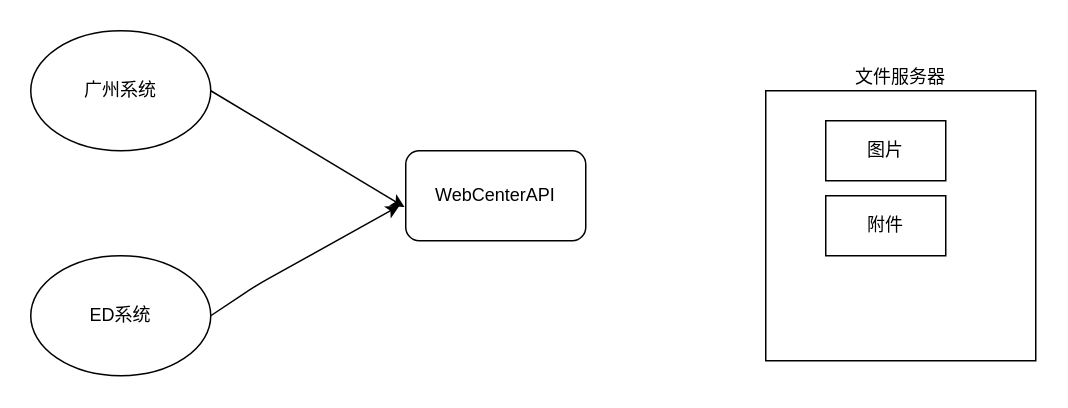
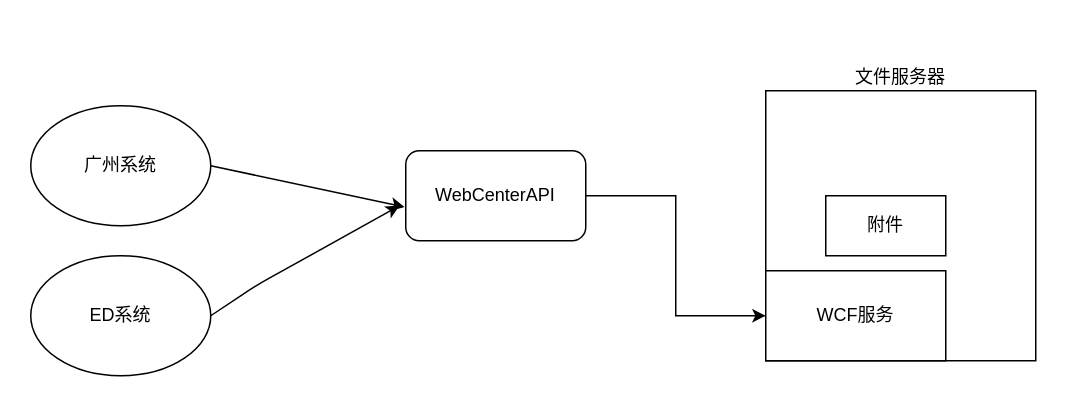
node "广州系统": moved (121, 91) -> (121, 166)
node "图片": removed
edge "WebCenterAPI" -> "WCF服务": added
node "WCF服务": added
